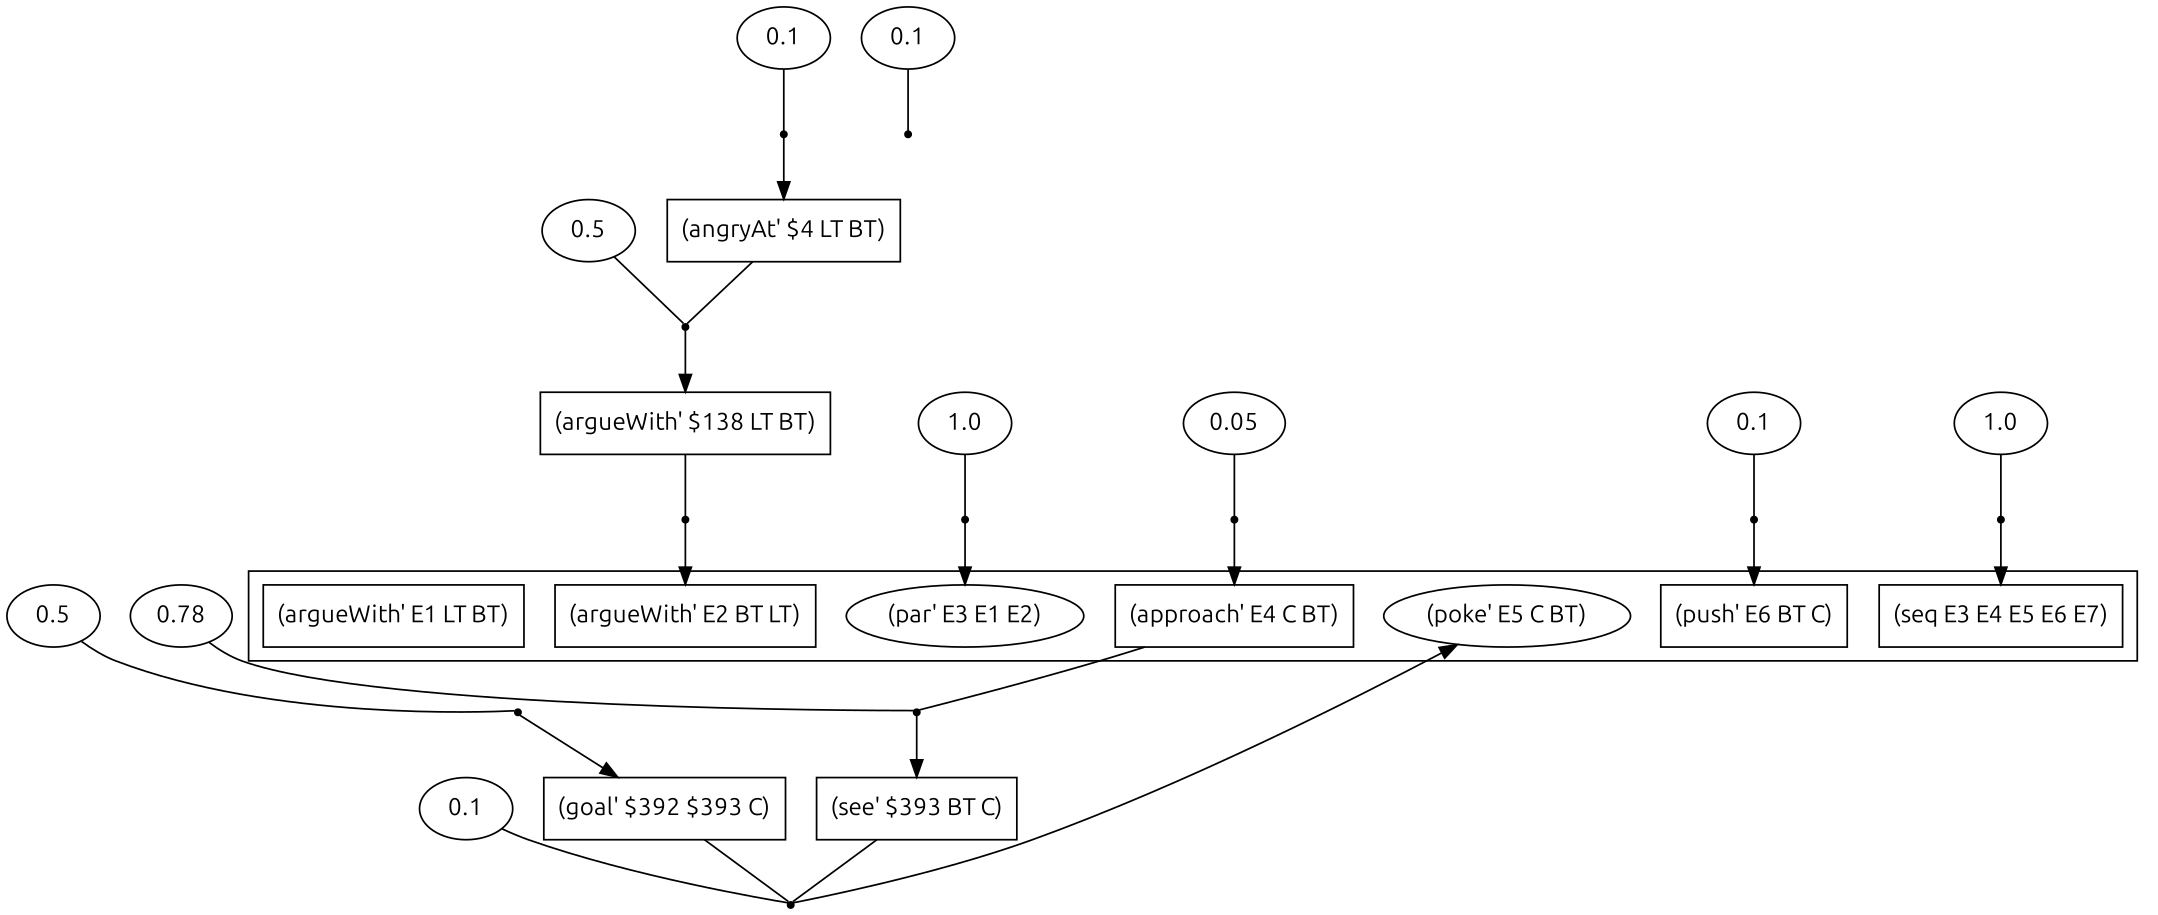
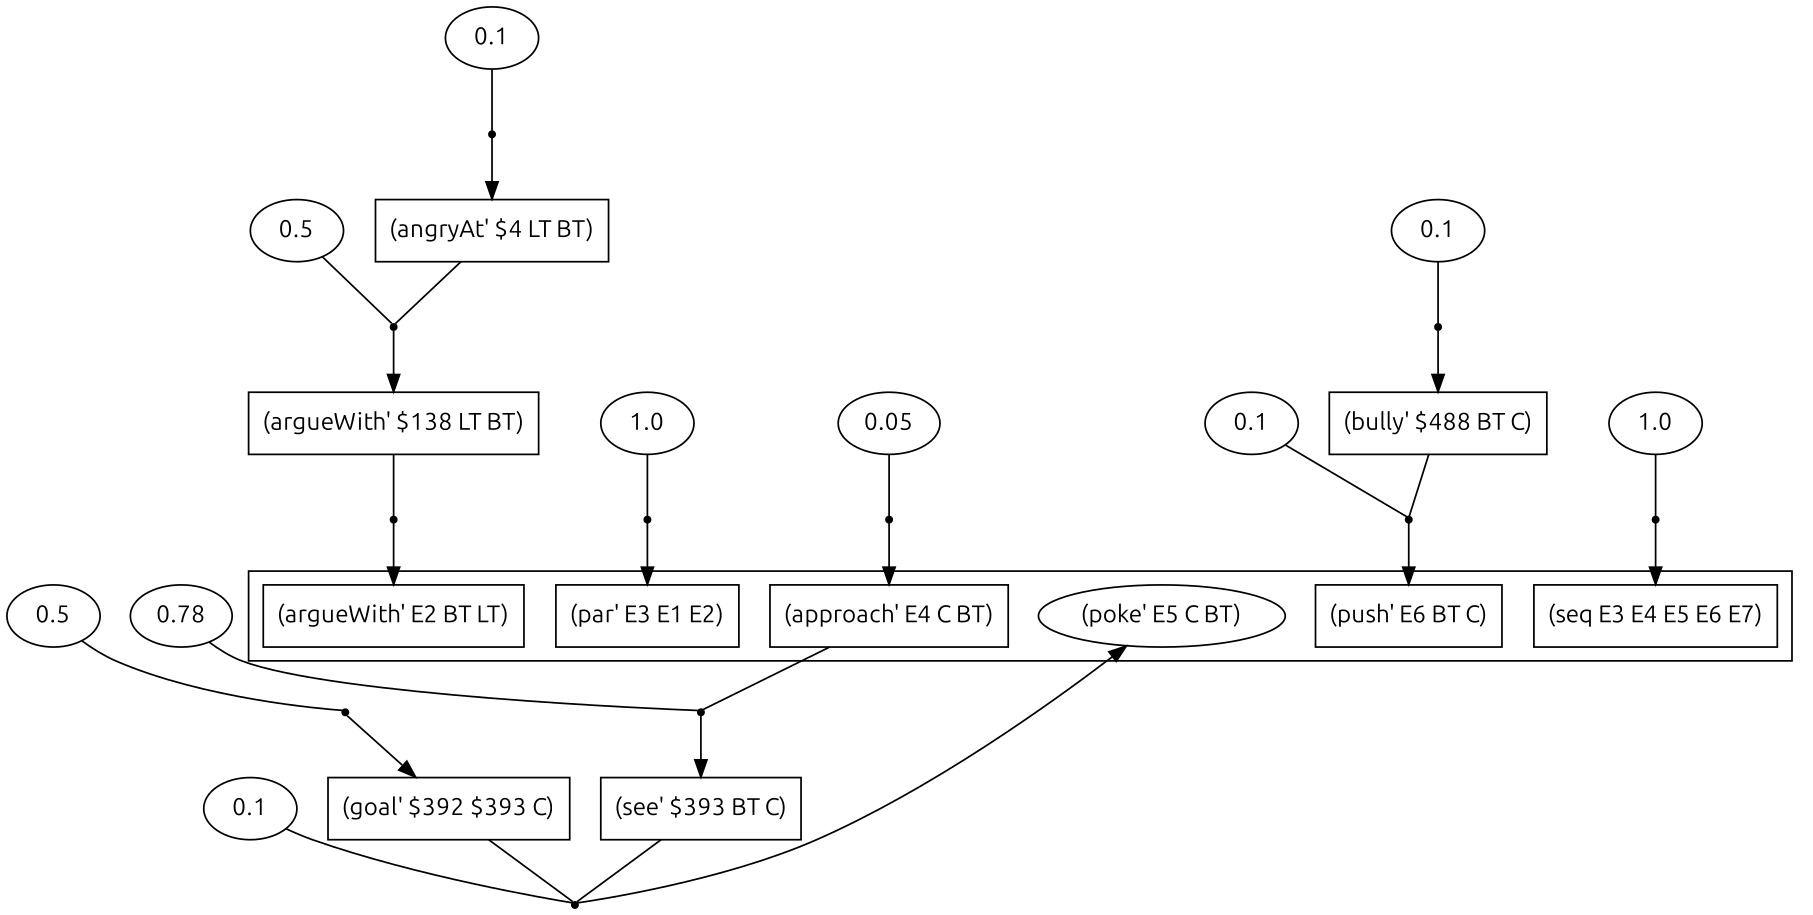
node "(bully' $488 BT C)": added
node "(argueWith' E1 LT BT)": removed
node "(par' E3 E1 E2)": shape ellipse -> box
